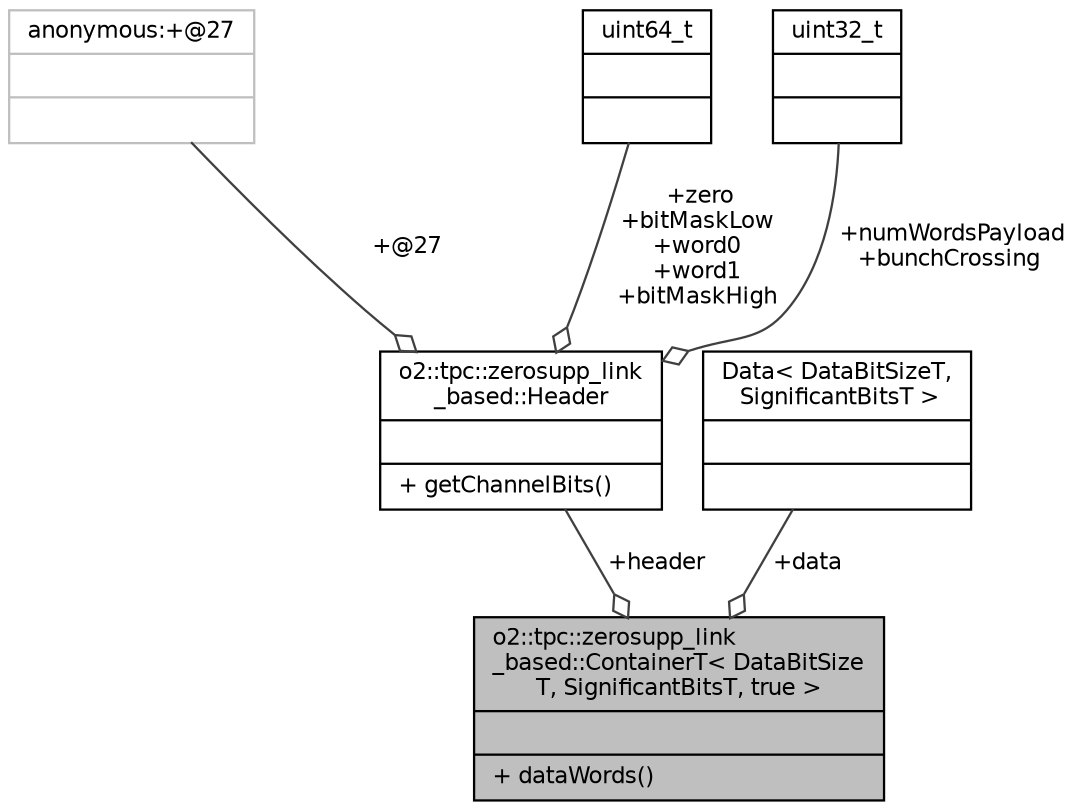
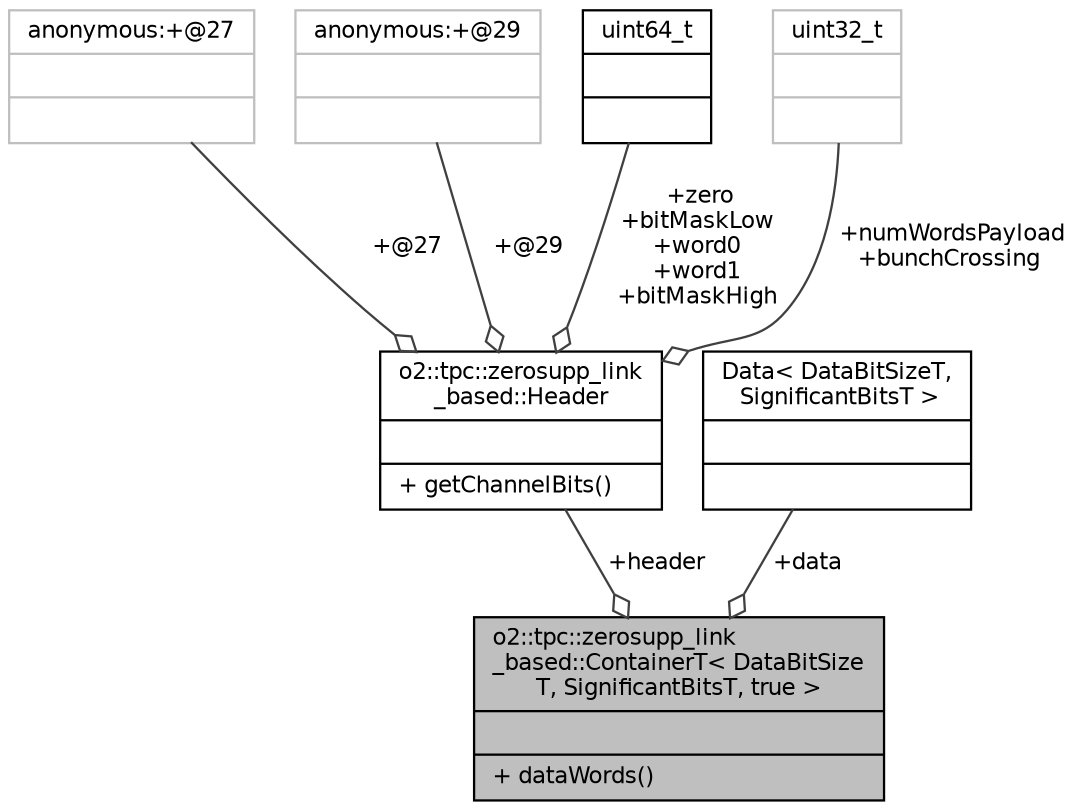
node "anonymous:+@29": added
node "uint32_t": color black -> grey75
